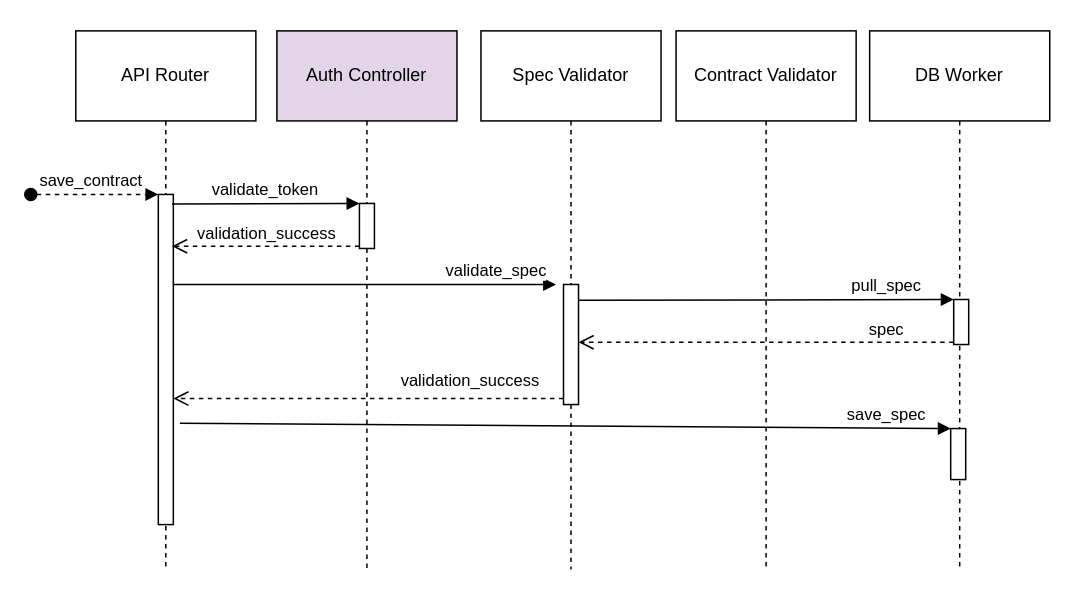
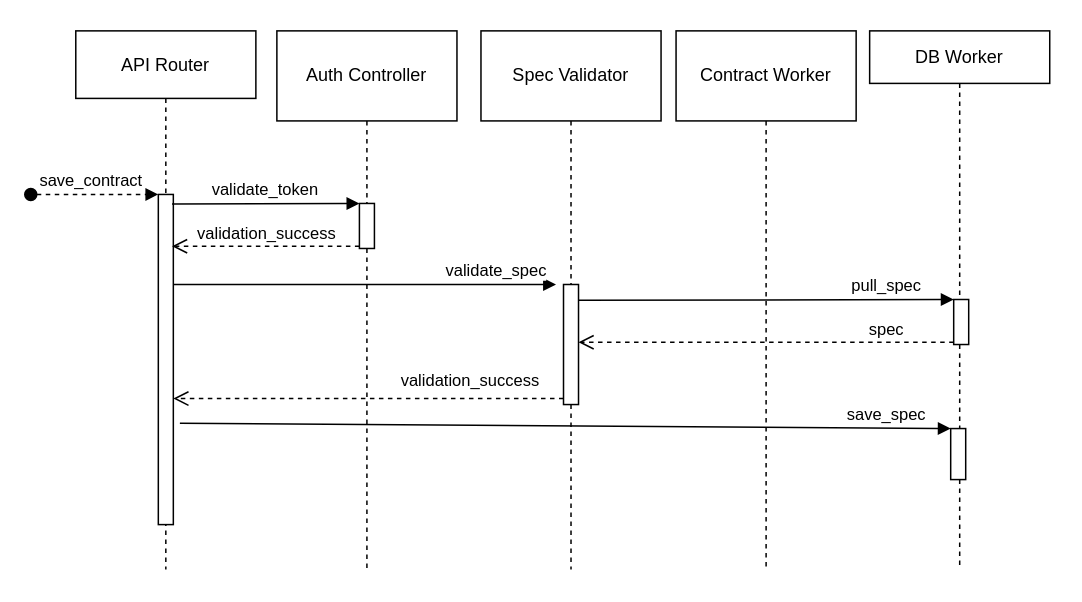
node "API Router": size 180x90 -> 180x68
node "Auth Controller": fillcolor #e1d5e7 -> #ffffff
node "Contract Validator": label "Contract Validator" -> "Contract Worker"
node "DB Worker": size 180x90 -> 180x53
